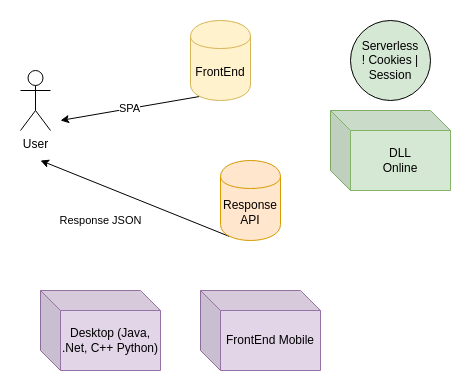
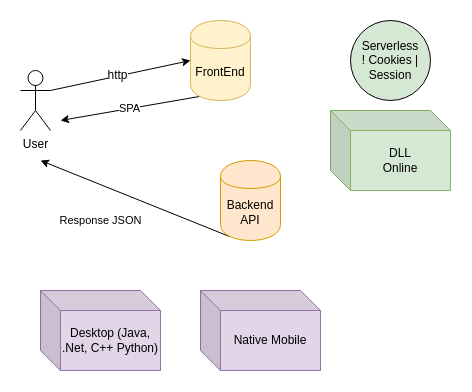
edge "User" -> "FrontEnd": added, label "http"
node "Response API": label "Response API" -> "Backend API"
node "FrontEnd Mobile": label "FrontEnd Mobile" -> "Native Mobile"
